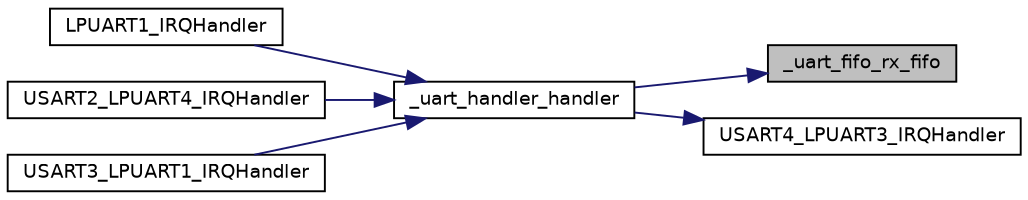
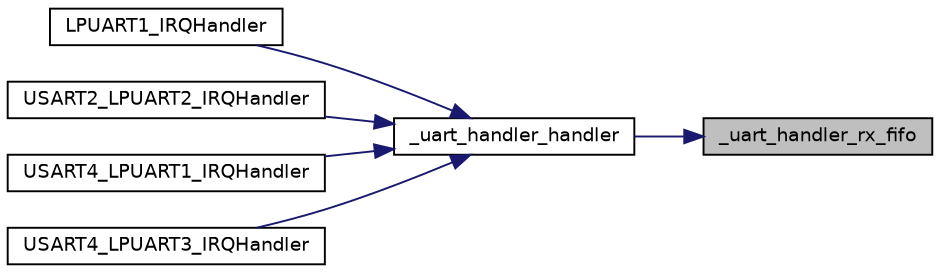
node "_uart_fifo_rx_fifo": label "_uart_fifo_rx_fifo" -> "_uart_handler_rx_fifo"
node "USART2_LPUART4_IRQHandler": label "USART2_LPUART4_IRQHandler" -> "USART2_LPUART2_IRQHandler"
edge "_uart_handler_handler" -> "USART4_LPUART3_IRQHandler": reversed
node "USART3_LPUART1_IRQHandler": label "USART3_LPUART1_IRQHandler" -> "USART4_LPUART1_IRQHandler"
